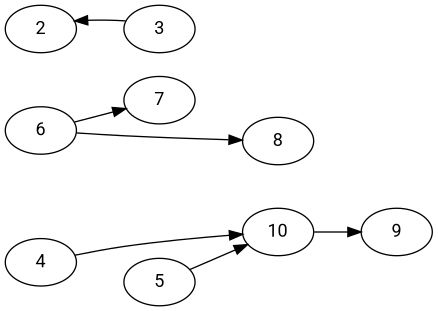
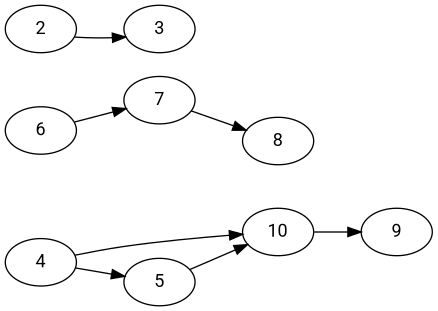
edge "3" -> "2": reversed
edge "6" -> "8": now "7" -> "8"
edge "4" -> "5": added
